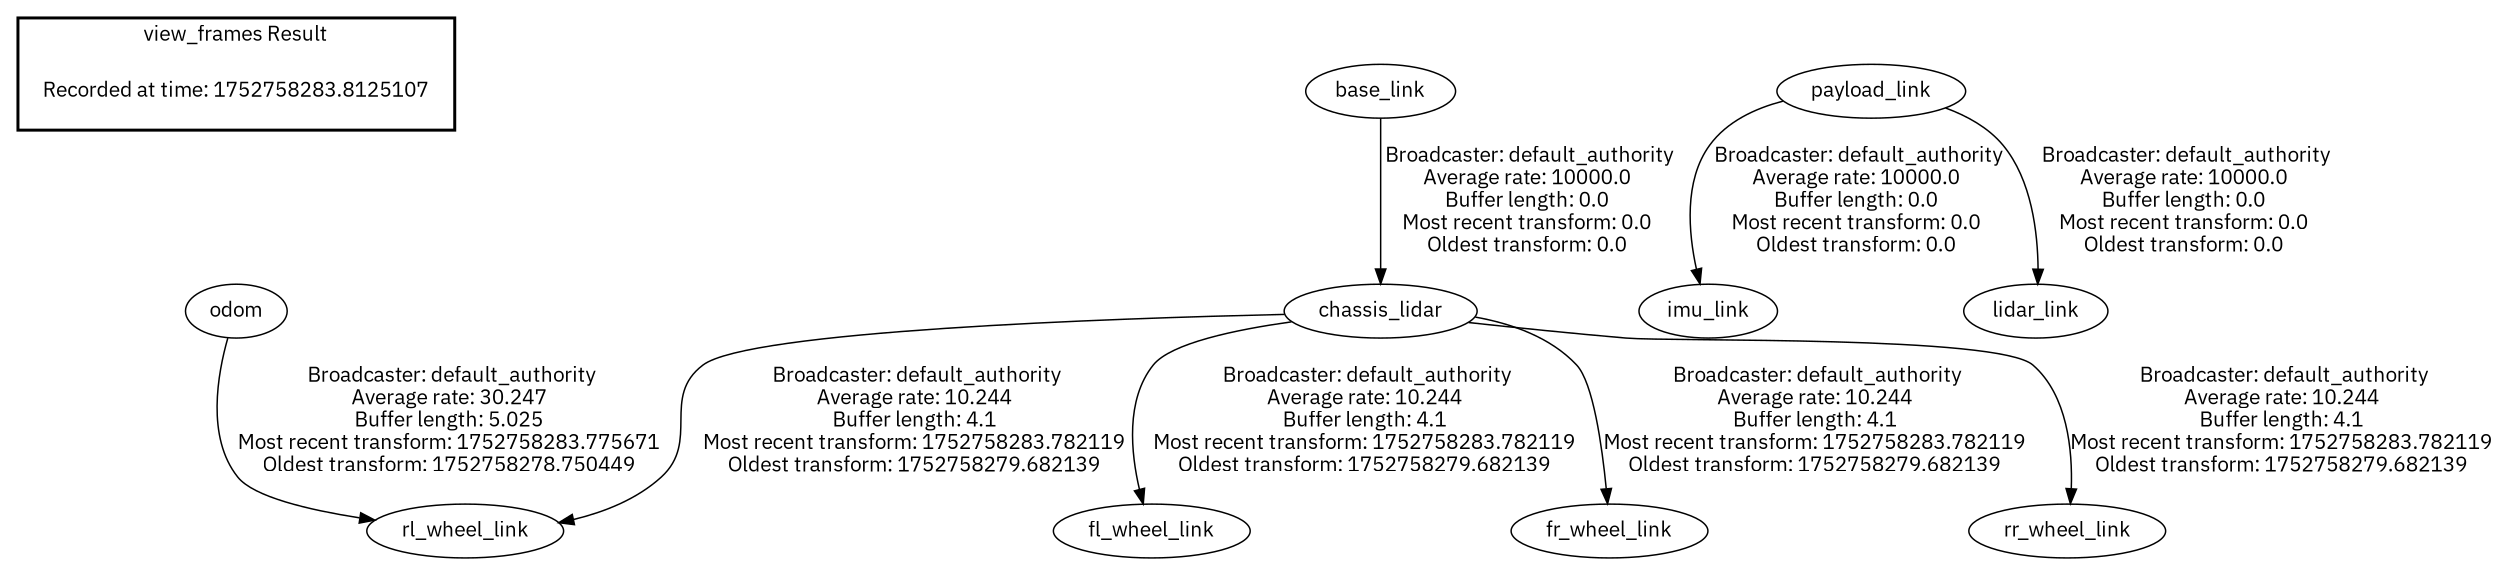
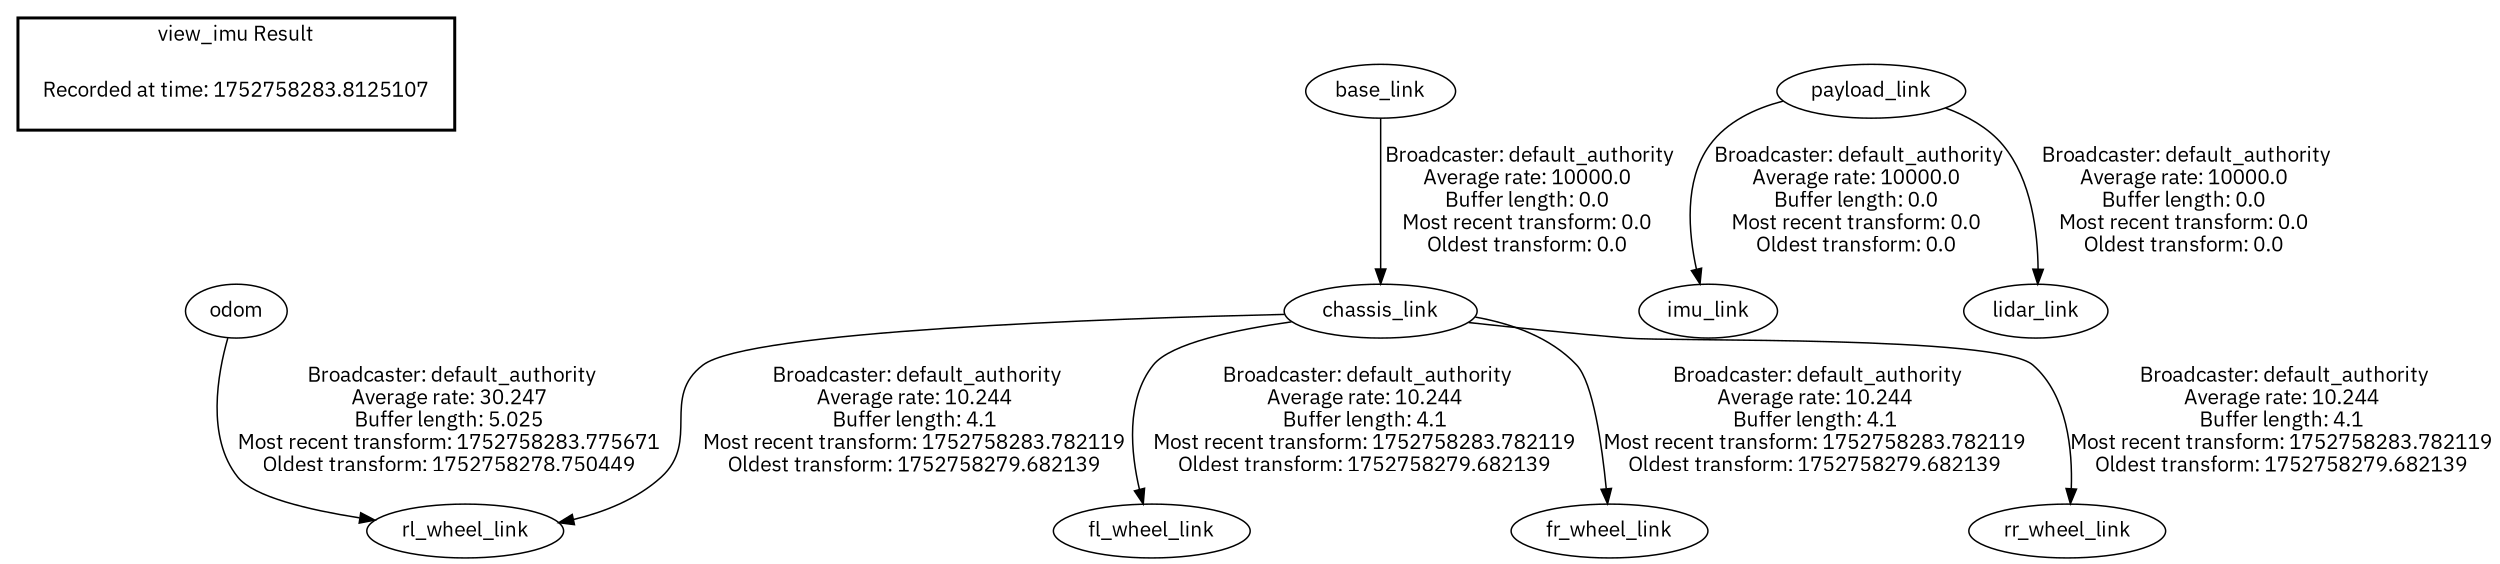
cluster "view_frames Result": label "view_frames Result" -> "view_imu Result"
node "chassis_lidar": label "chassis_lidar" -> "chassis_link"
